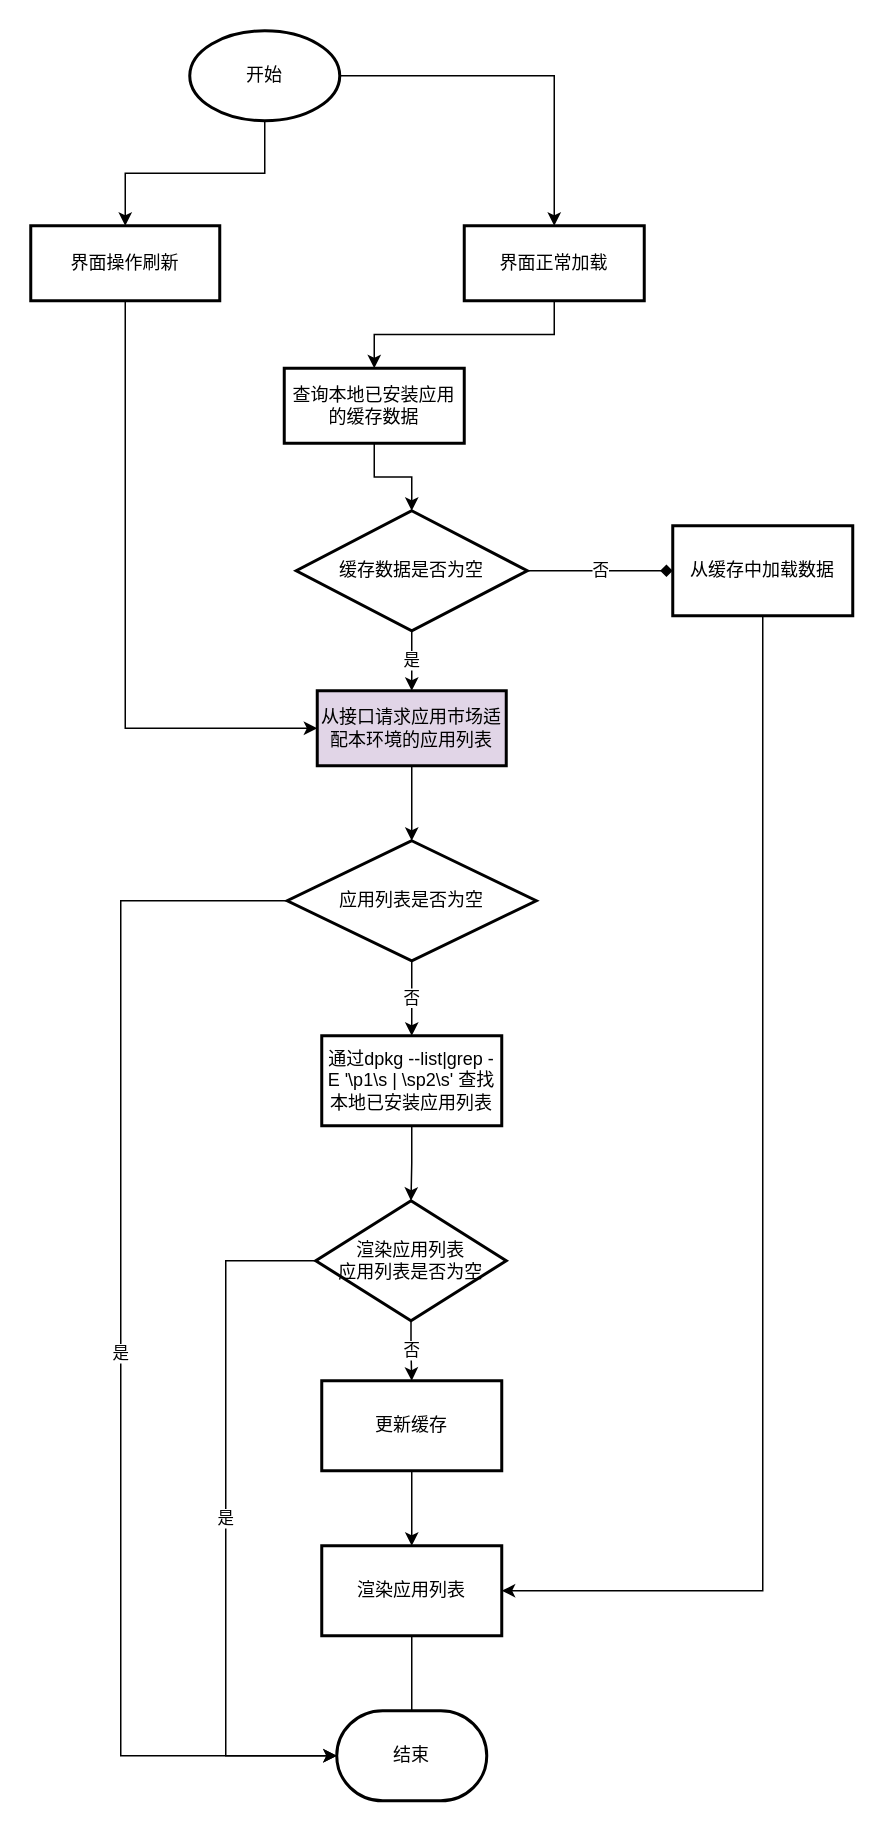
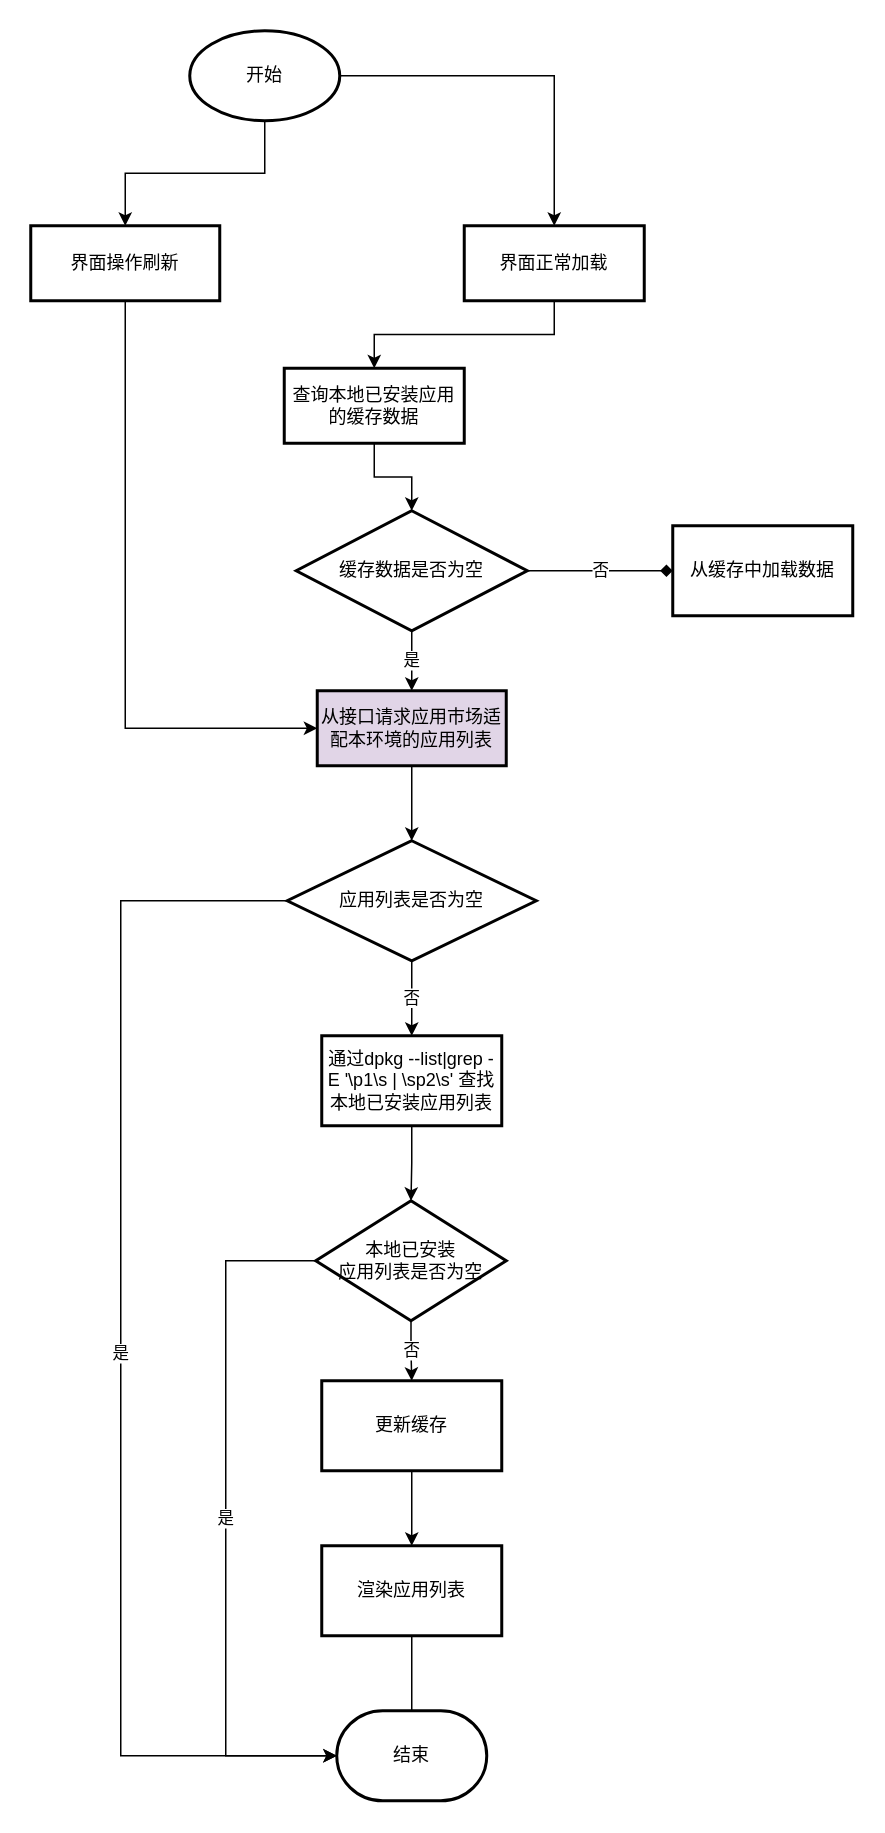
edge "从缓存中加载数据" -> "渲染应用列表": removed
node "渲染应用列表 应用列表是否为空": label "渲染应用列表 应用列表是否为空" -> "本地已安装 应用列表是否为空"
